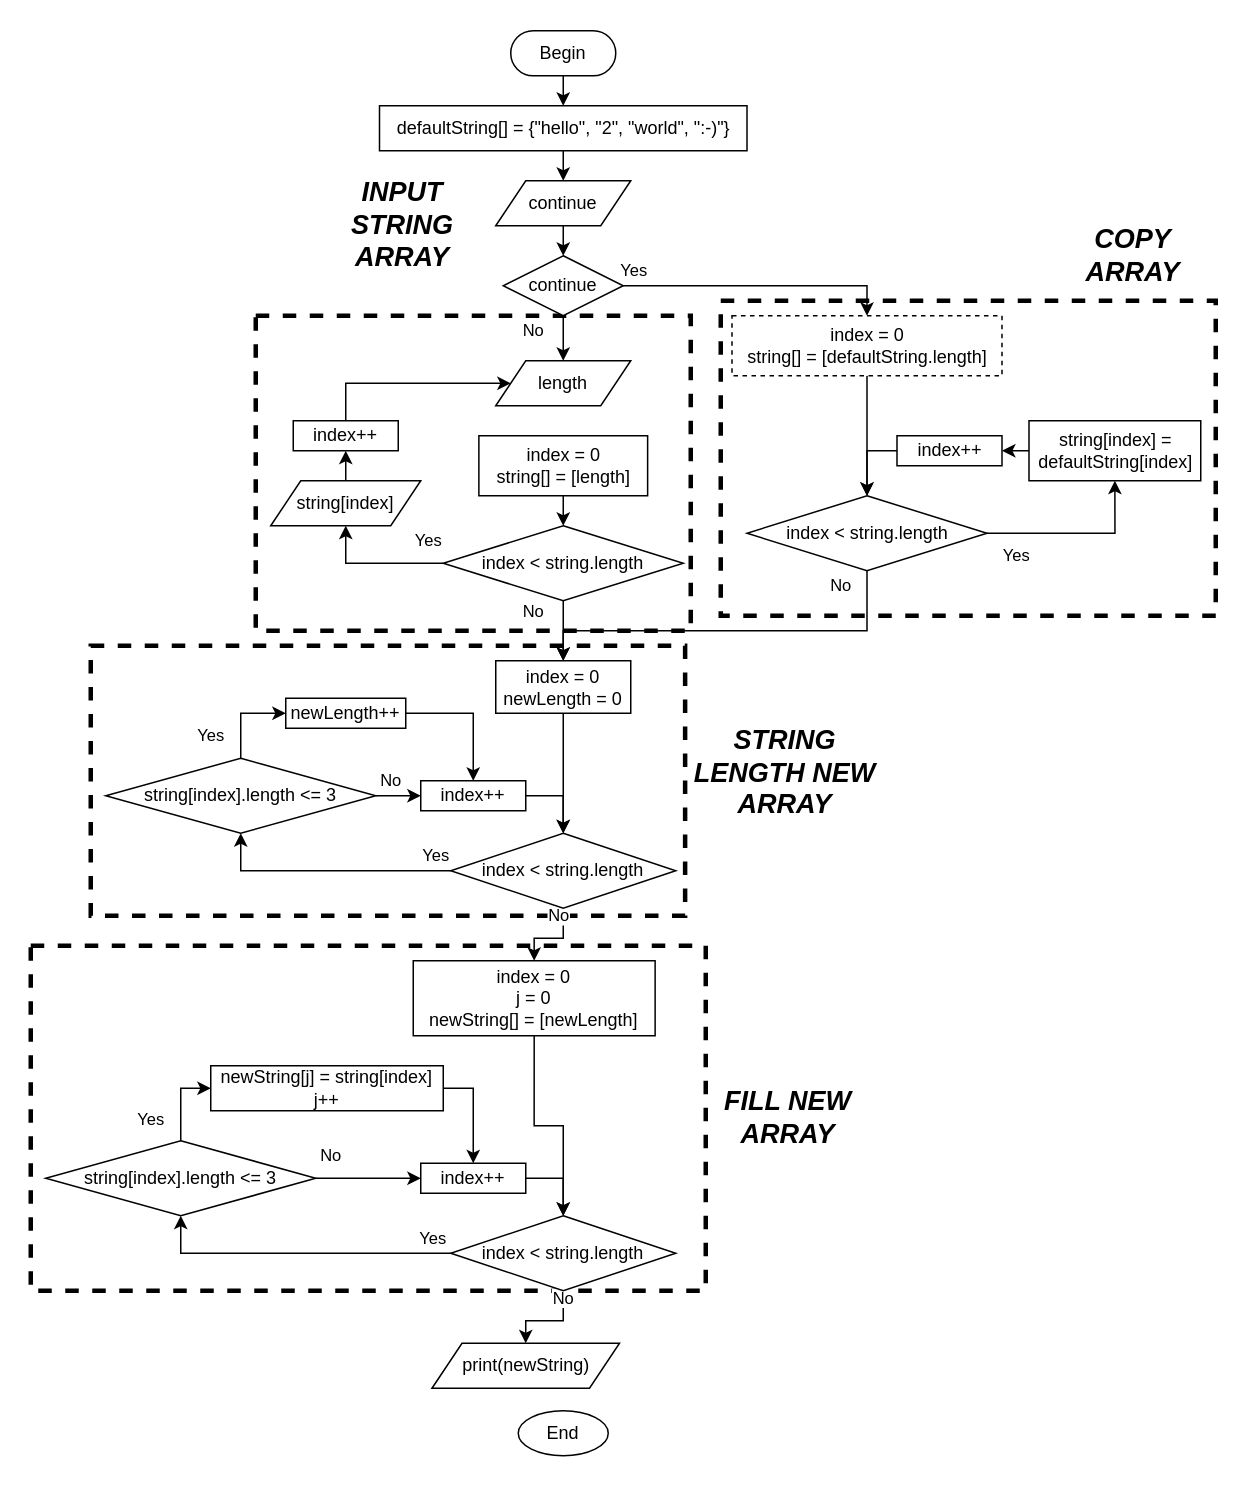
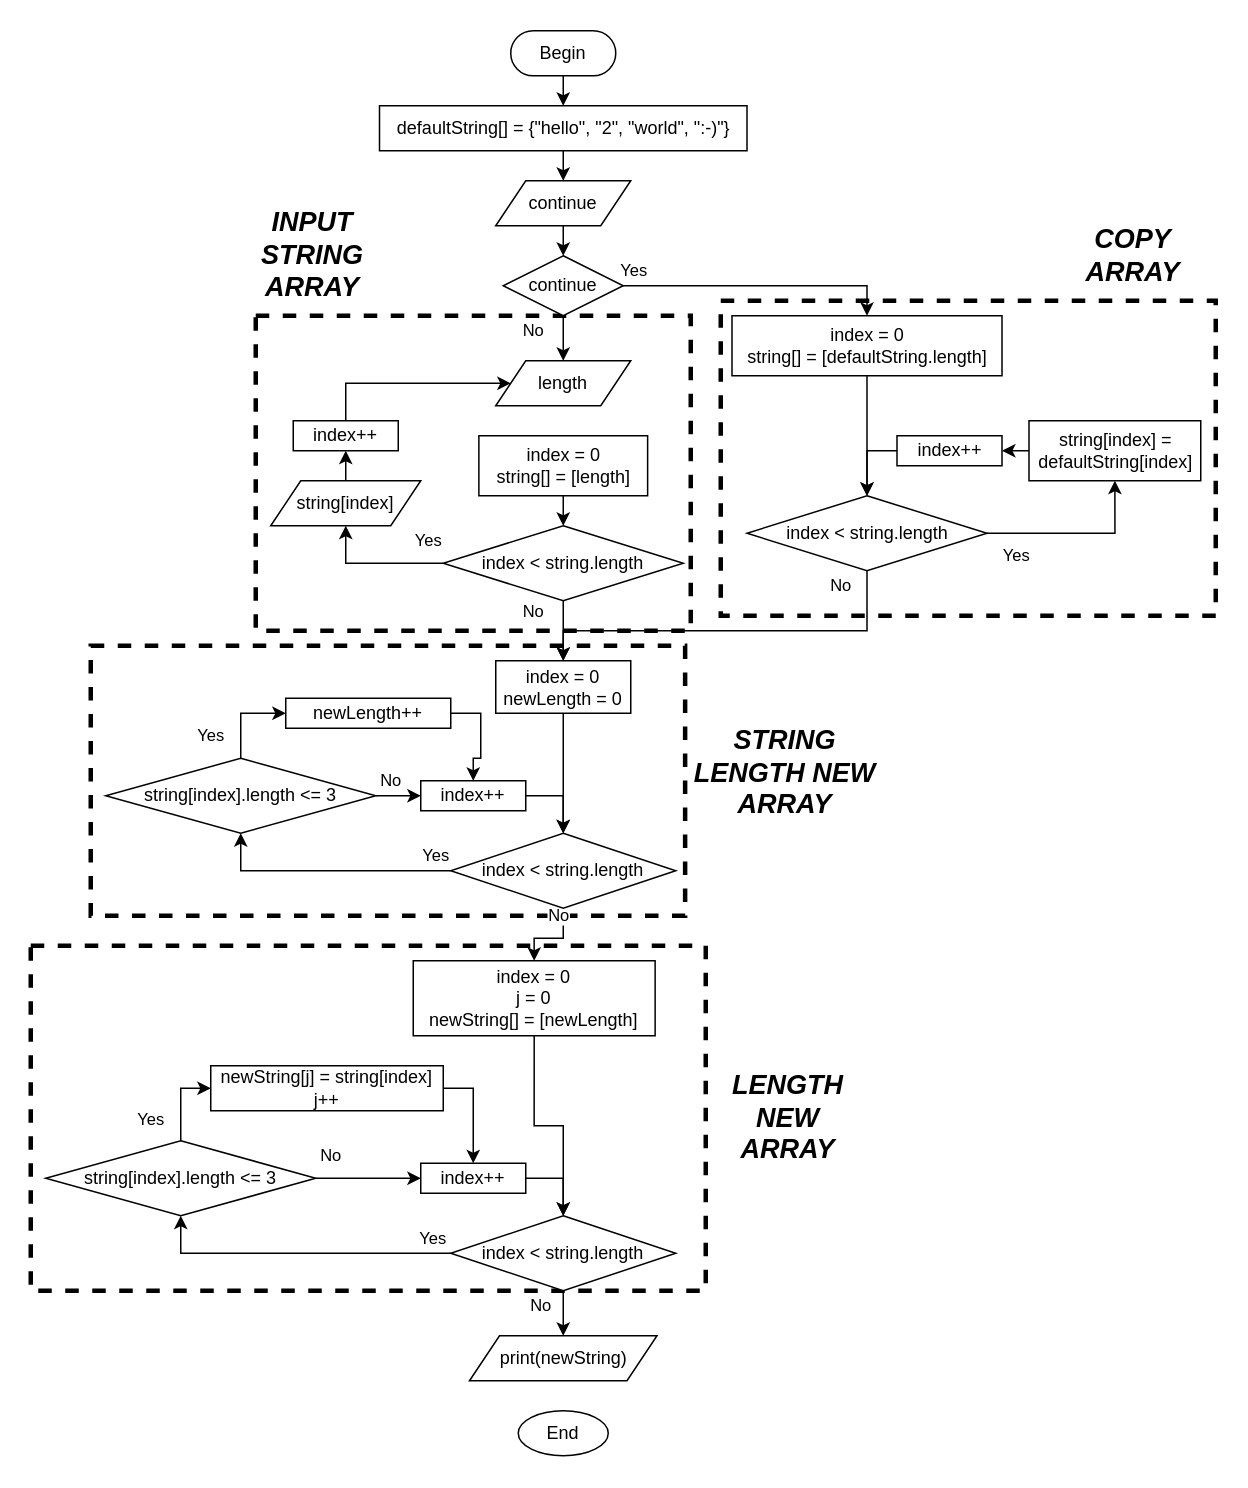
node "INPUT STRING ARRAY": moved (402, 226) -> (312, 256)
node "index = 0 string[] = [defaultString.length]": style dashed -> solid
node "newLength++": size 120x30 -> 165x30
node "FILL NEW ARRAY": label "FILL NEW ARRAY" -> "LENGTH NEW ARRAY"
node "print(newString)": moved (526, 1366) -> (563, 1358)
